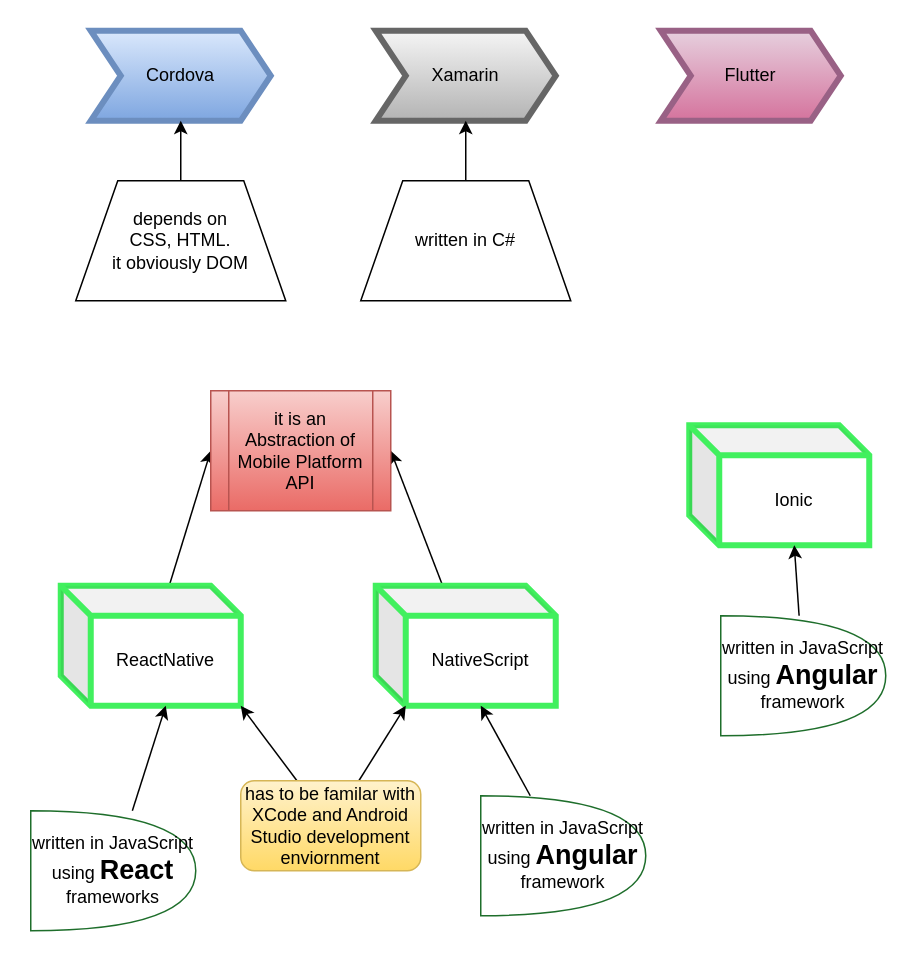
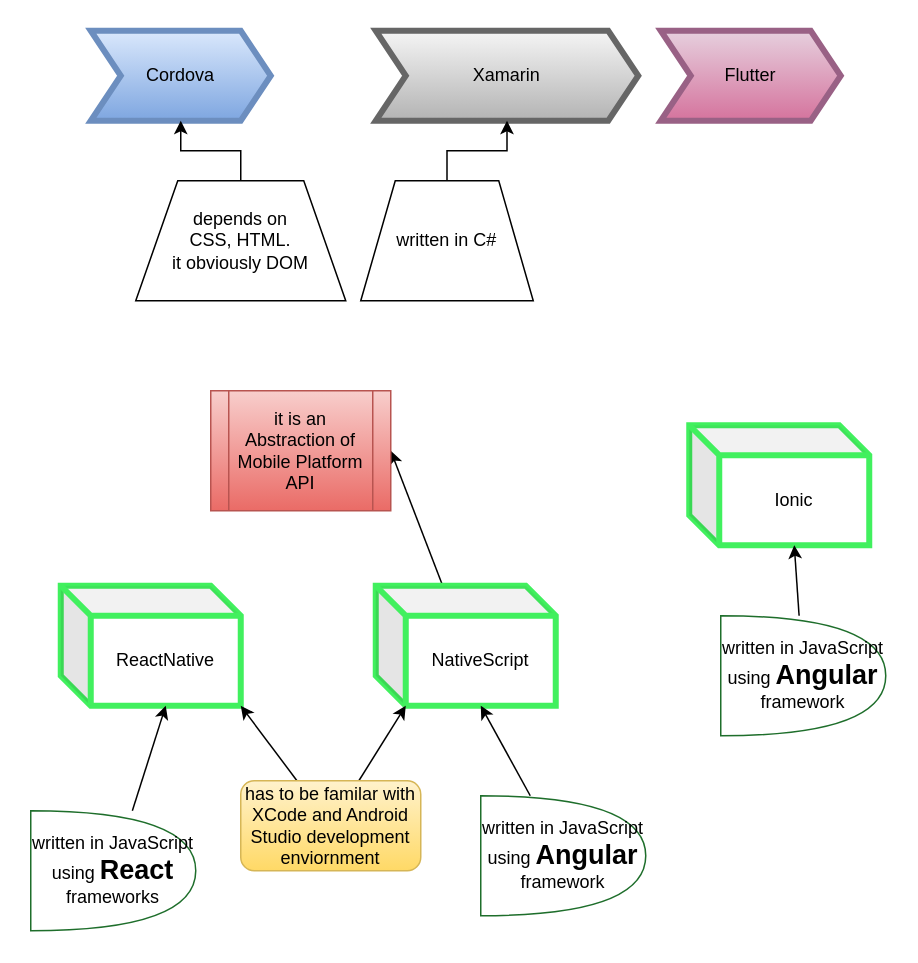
node "Xamarin": size 180x90 -> 263x90
node "depends on CSS, HTML. it obviously DOM": moved (181, 241) -> (241, 241)
node "written in C#": size 210x120 -> 173x120
edge "ReactNative" -> "it is an Abstraction of Mobile Platform API": removed
